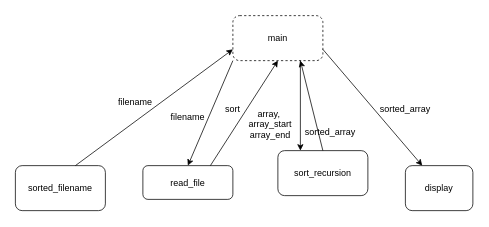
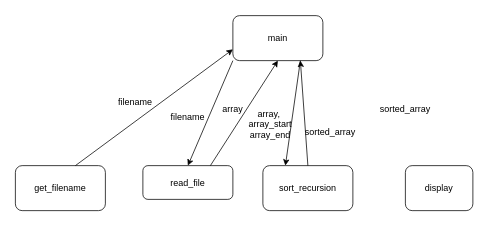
node "main": style dashed -> solid
edge "main" -> "display": removed
node "sort": label "sort" -> "array"
node "sort_recursion": moved (323, 173) -> (308, 188)
node "sorted_filename": label "sorted_filename" -> "get_filename"
